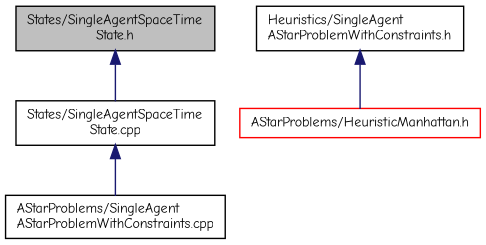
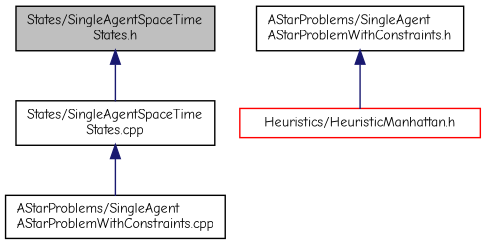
node "States/SingleAgentSpaceTime State.h": label "States/SingleAgentSpaceTime State.h" -> "States/SingleAgentSpaceTime States.h"
node "Heuristics/SingleAgent AStarProblemWithConstraints.h": label "Heuristics/SingleAgent AStarProblemWithConstraints.h" -> "AStarProblems/SingleAgent AStarProblemWithConstraints.h"
node "States/SingleAgentSpaceTime State.cpp": label "States/SingleAgentSpaceTime State.cpp" -> "States/SingleAgentSpaceTime States.cpp"
node "AStarProblems/HeuristicManhattan.h": label "AStarProblems/HeuristicManhattan.h" -> "Heuristics/HeuristicManhattan.h"
